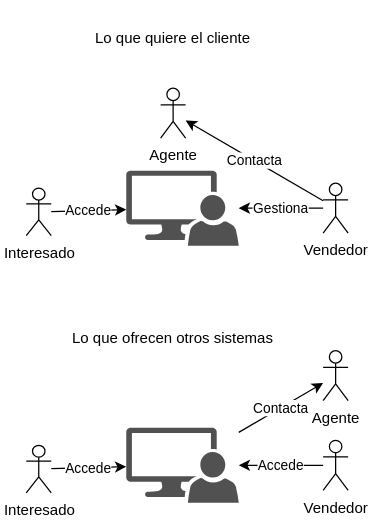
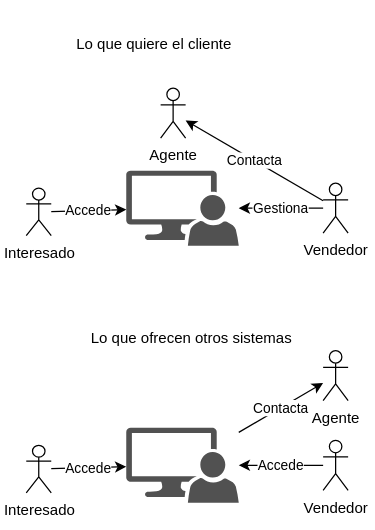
node "Lo que quiere el cliente": moved (173, 38) -> (154, 44)
node "Lo que ofrecen otros sistemas": moved (173, 338) -> (192, 338)
